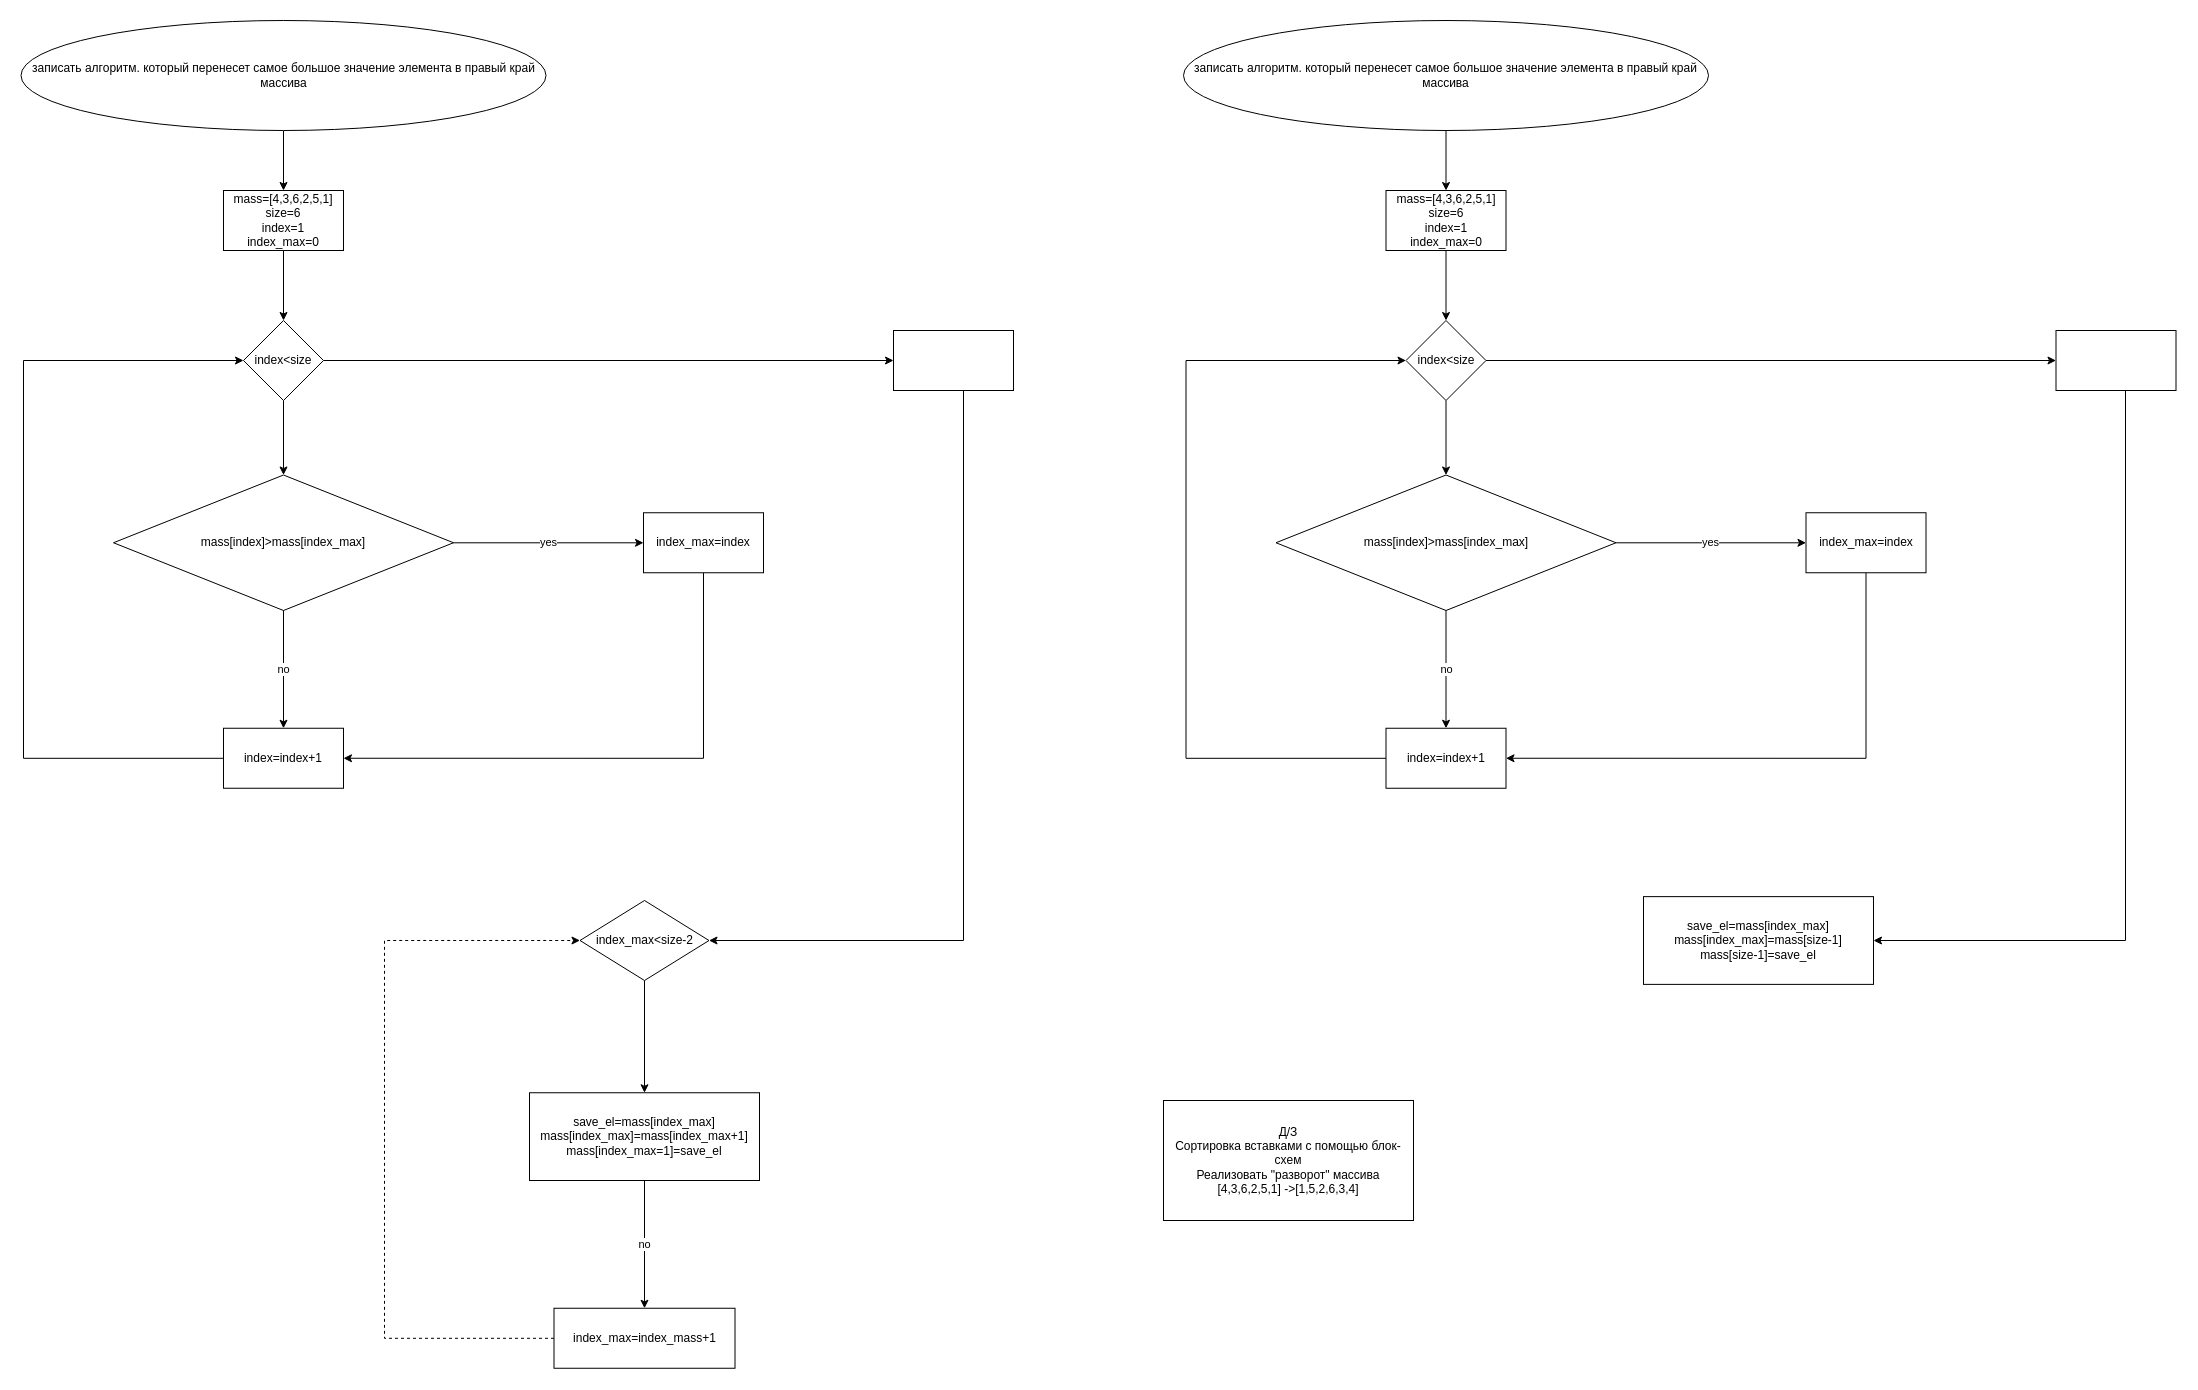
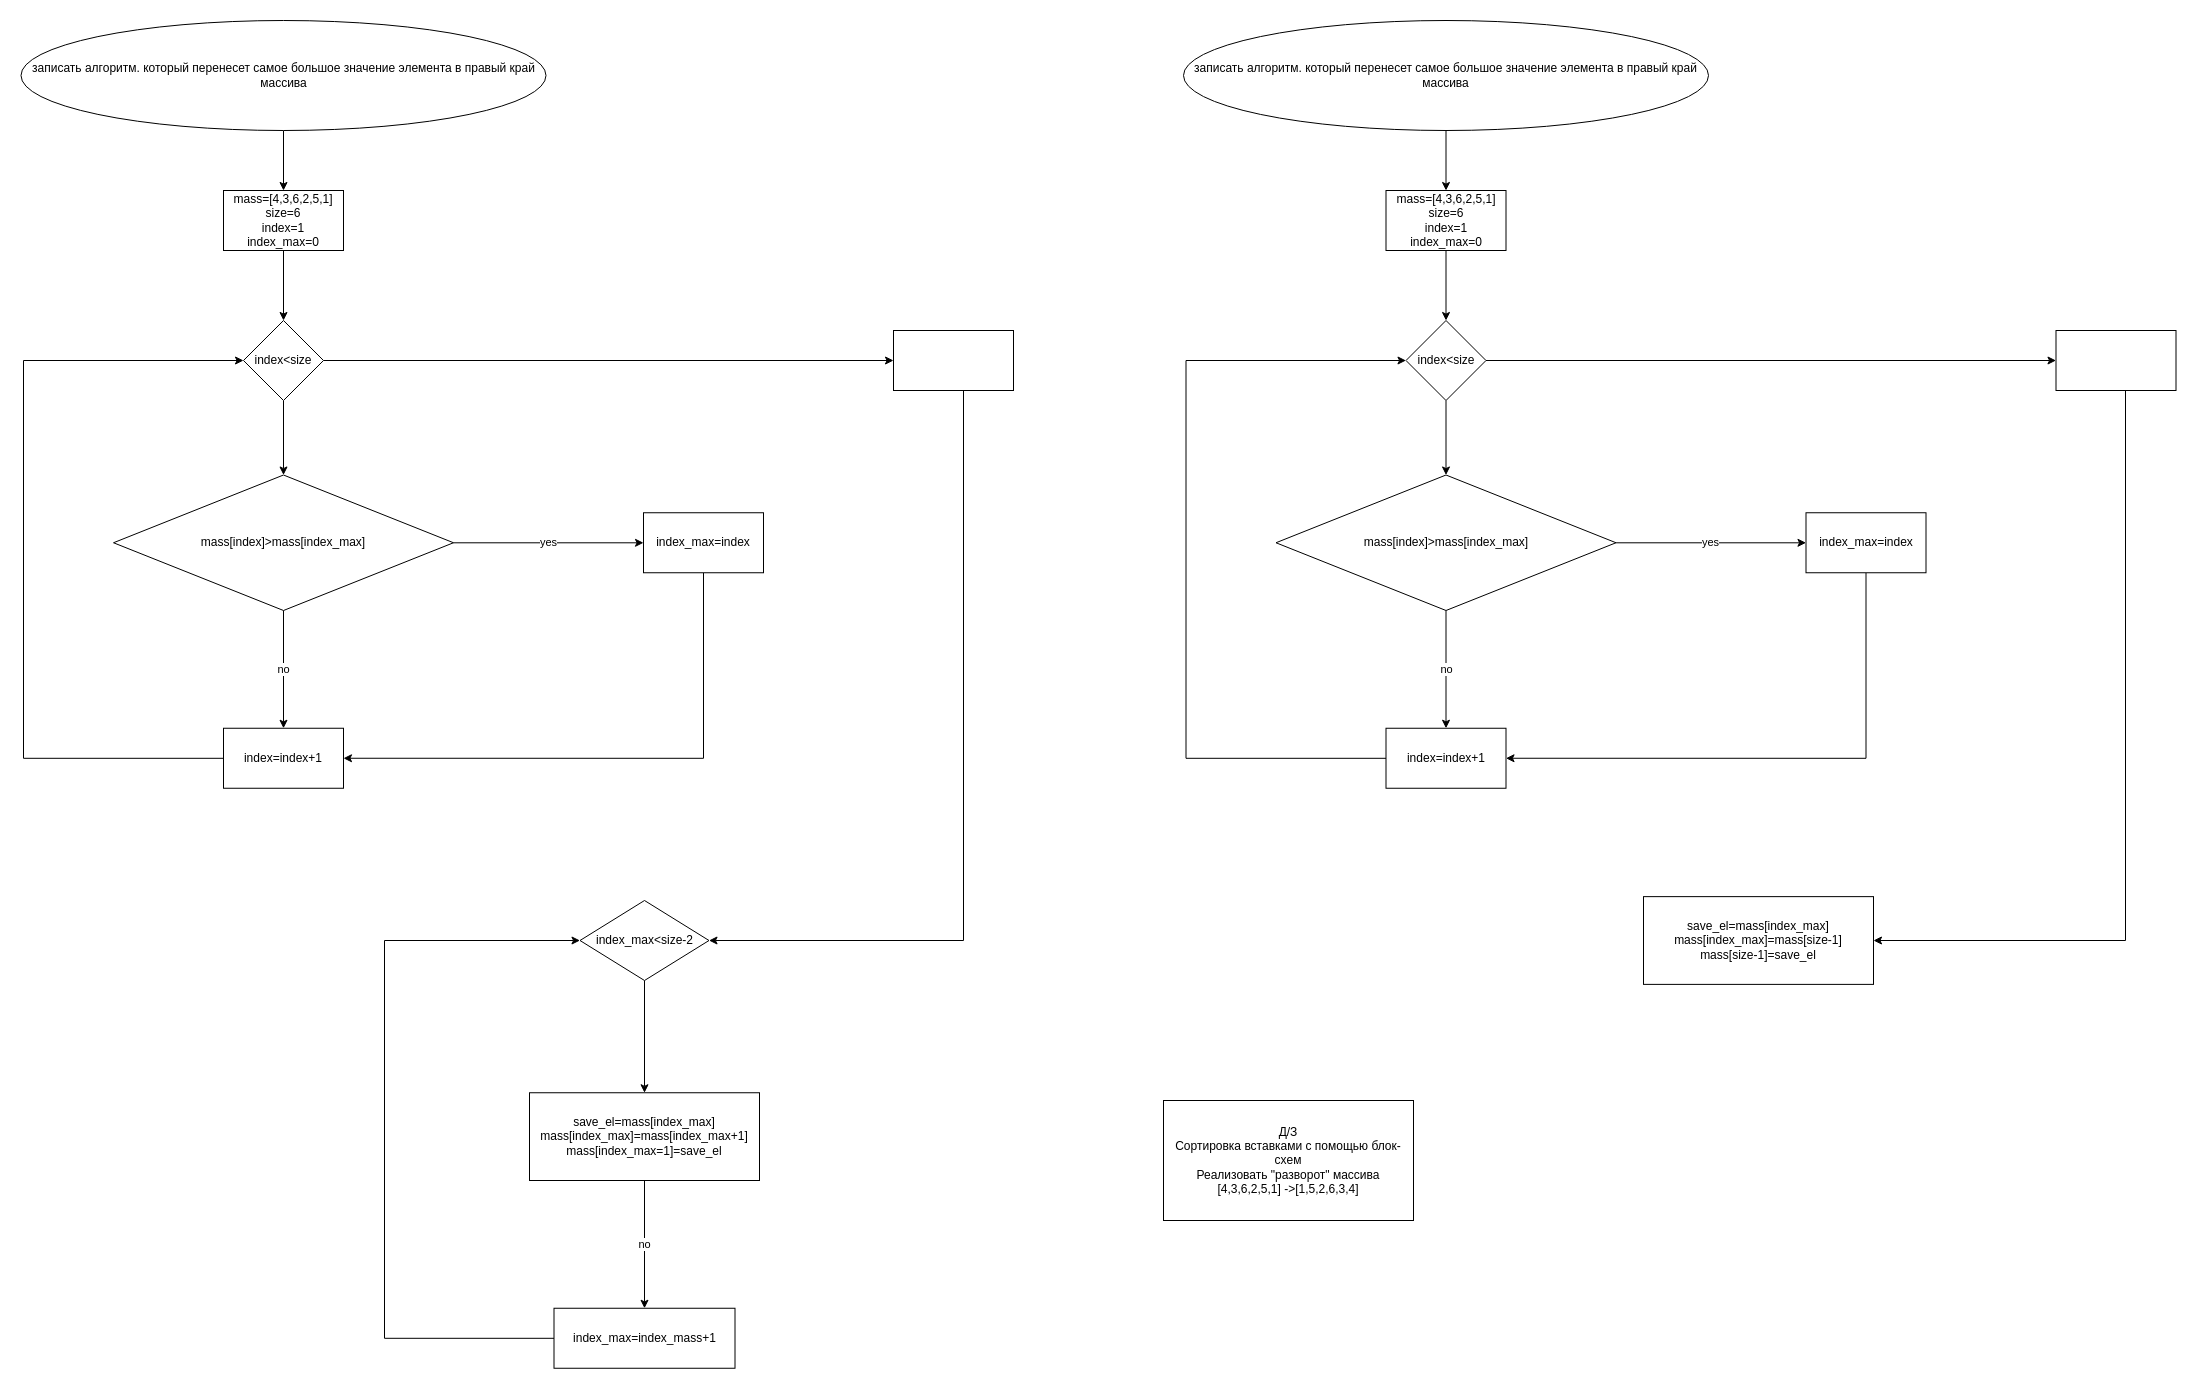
edge "index_max=index_mass+1" -> "index_max<size-2": style dashed -> solid
